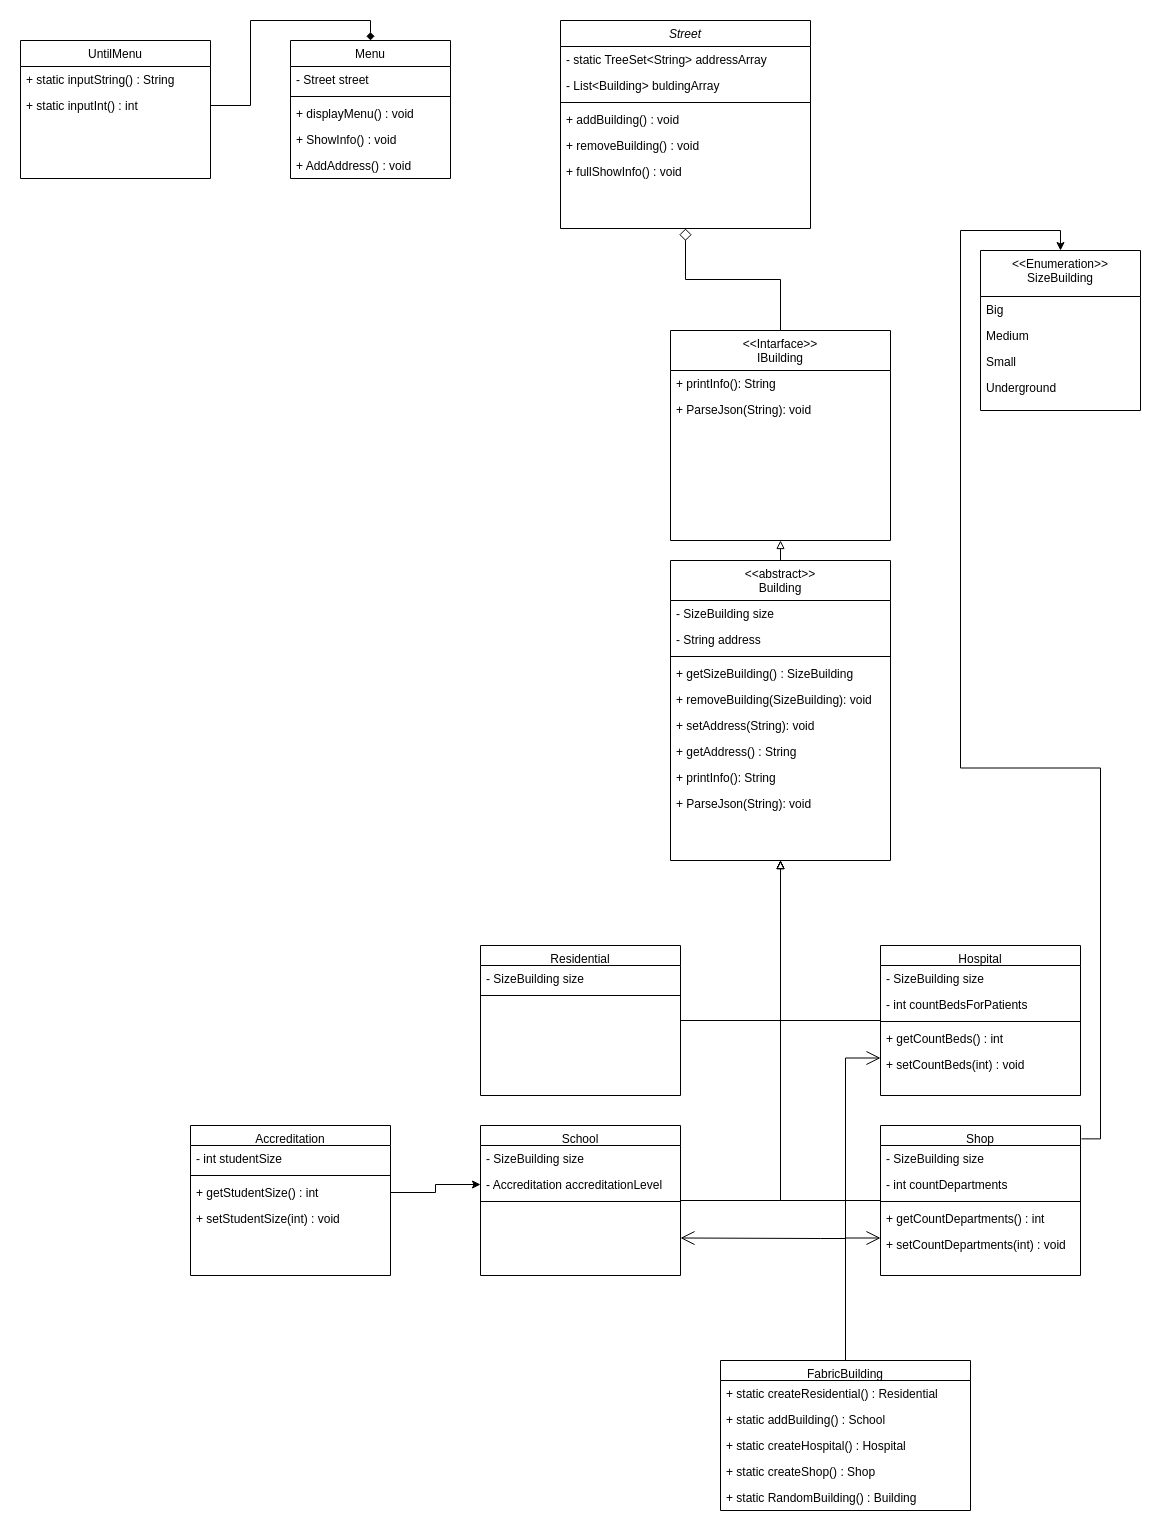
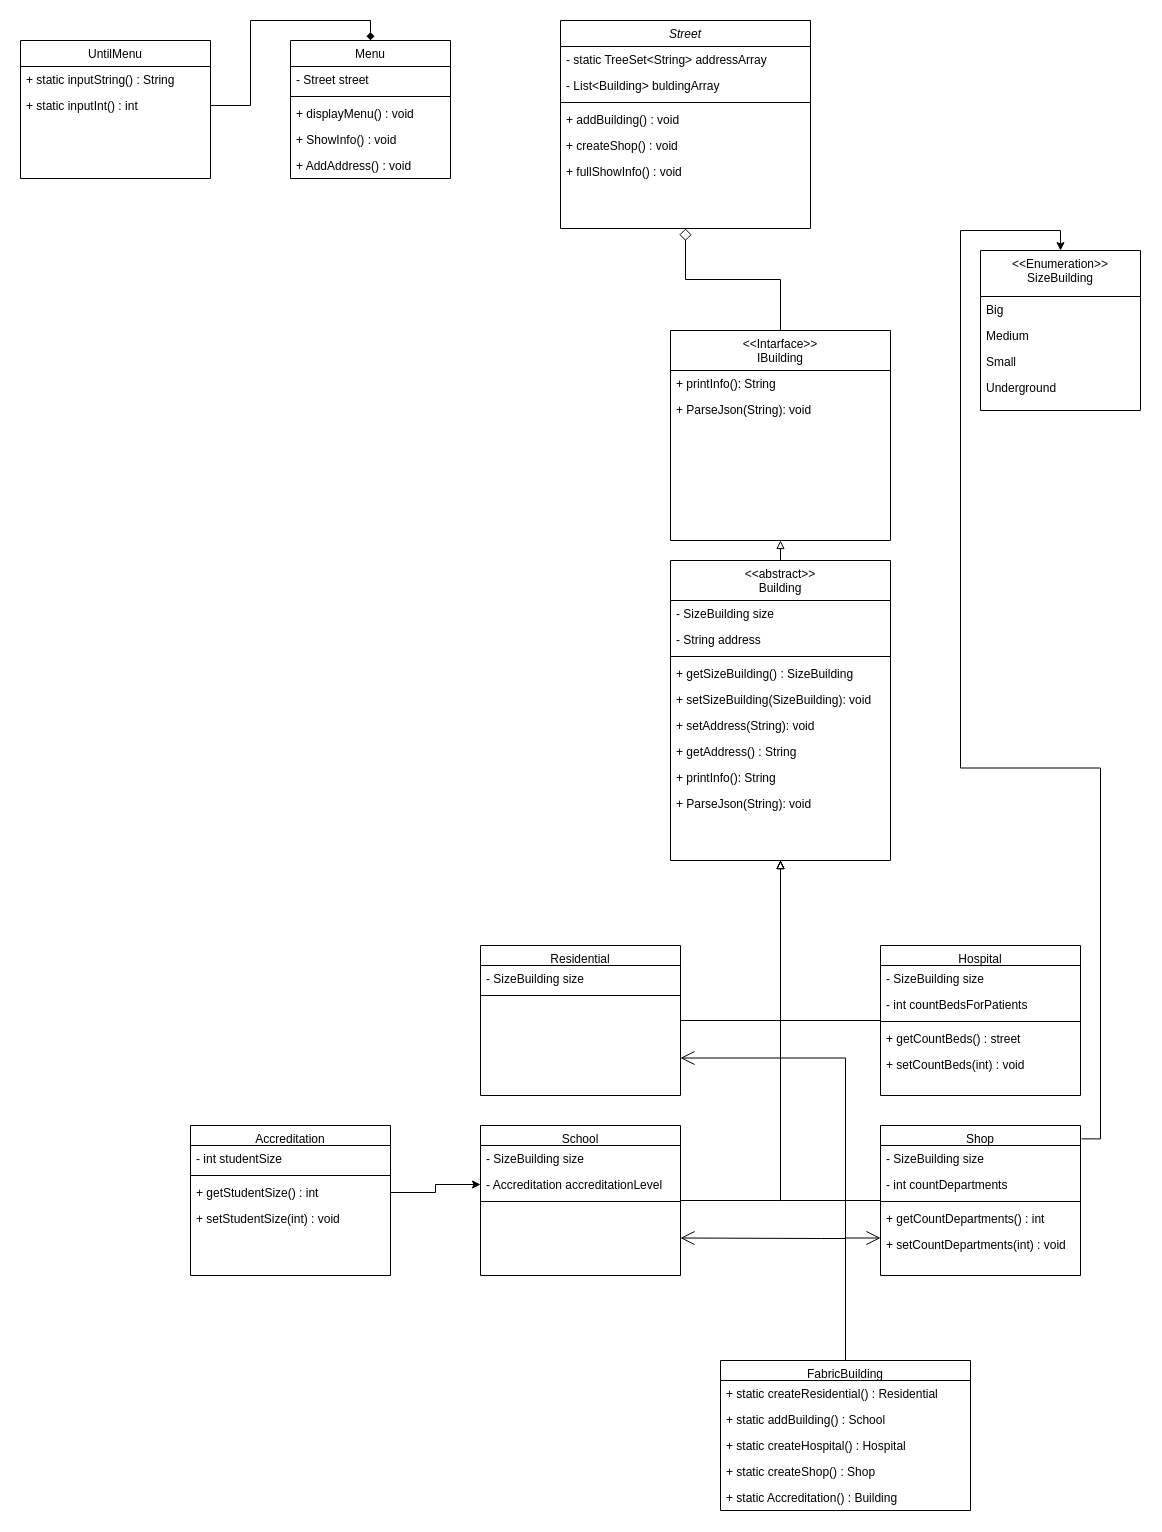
node "+ removeBuilding() : void": label "+ removeBuilding() : void" -> "+ createShop() : void"
node "+ removeBuilding(SizeBuilding): void": label "+ removeBuilding(SizeBuilding): void" -> "+ setSizeBuilding(SizeBuilding): void"
node "+ getCountBeds() : int": label "+ getCountBeds() : int" -> "+ getCountBeds() : street"
edge "FabricBuilding" -> "Residential": added
edge "FabricBuilding" -> "Hospital": removed
node "+ static RandomBuilding() : Building": label "+ static RandomBuilding() : Building" -> "+ static Accreditation() : Building"
